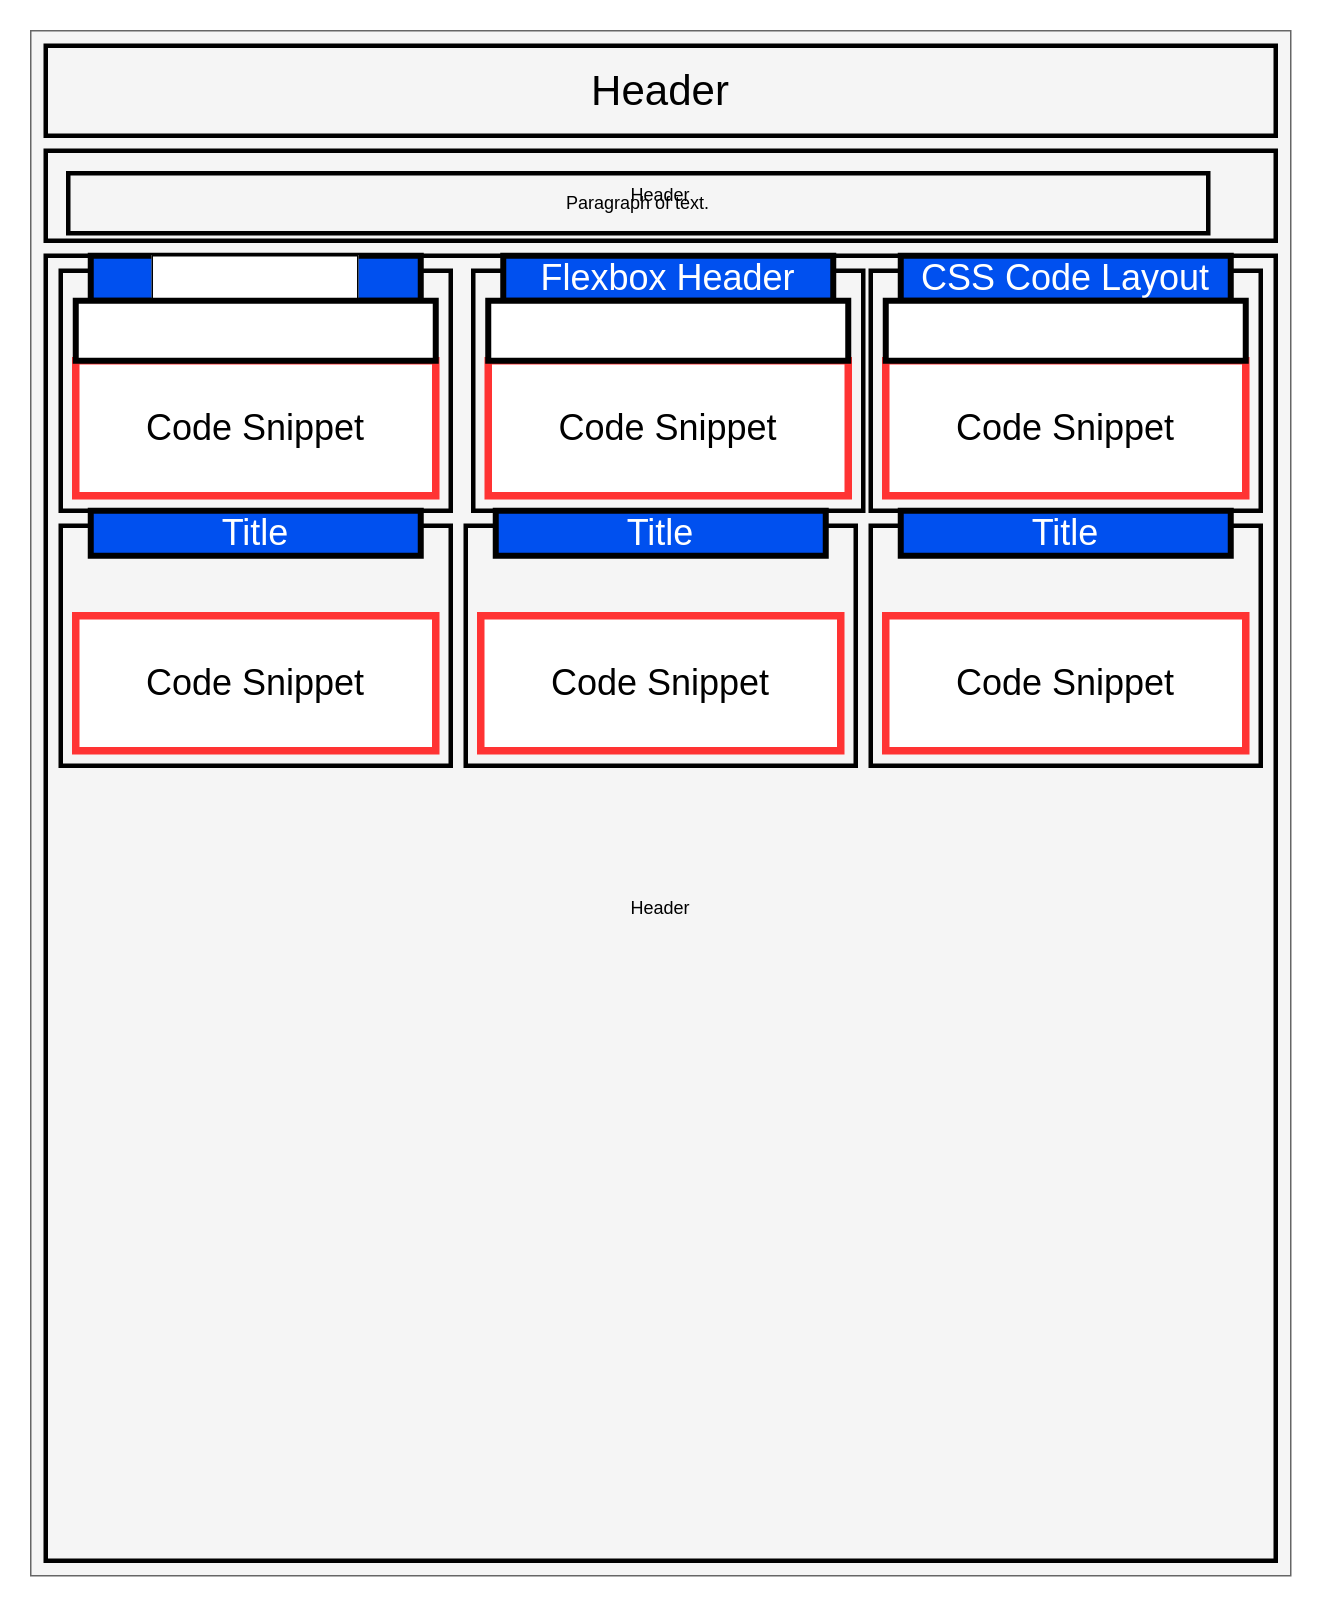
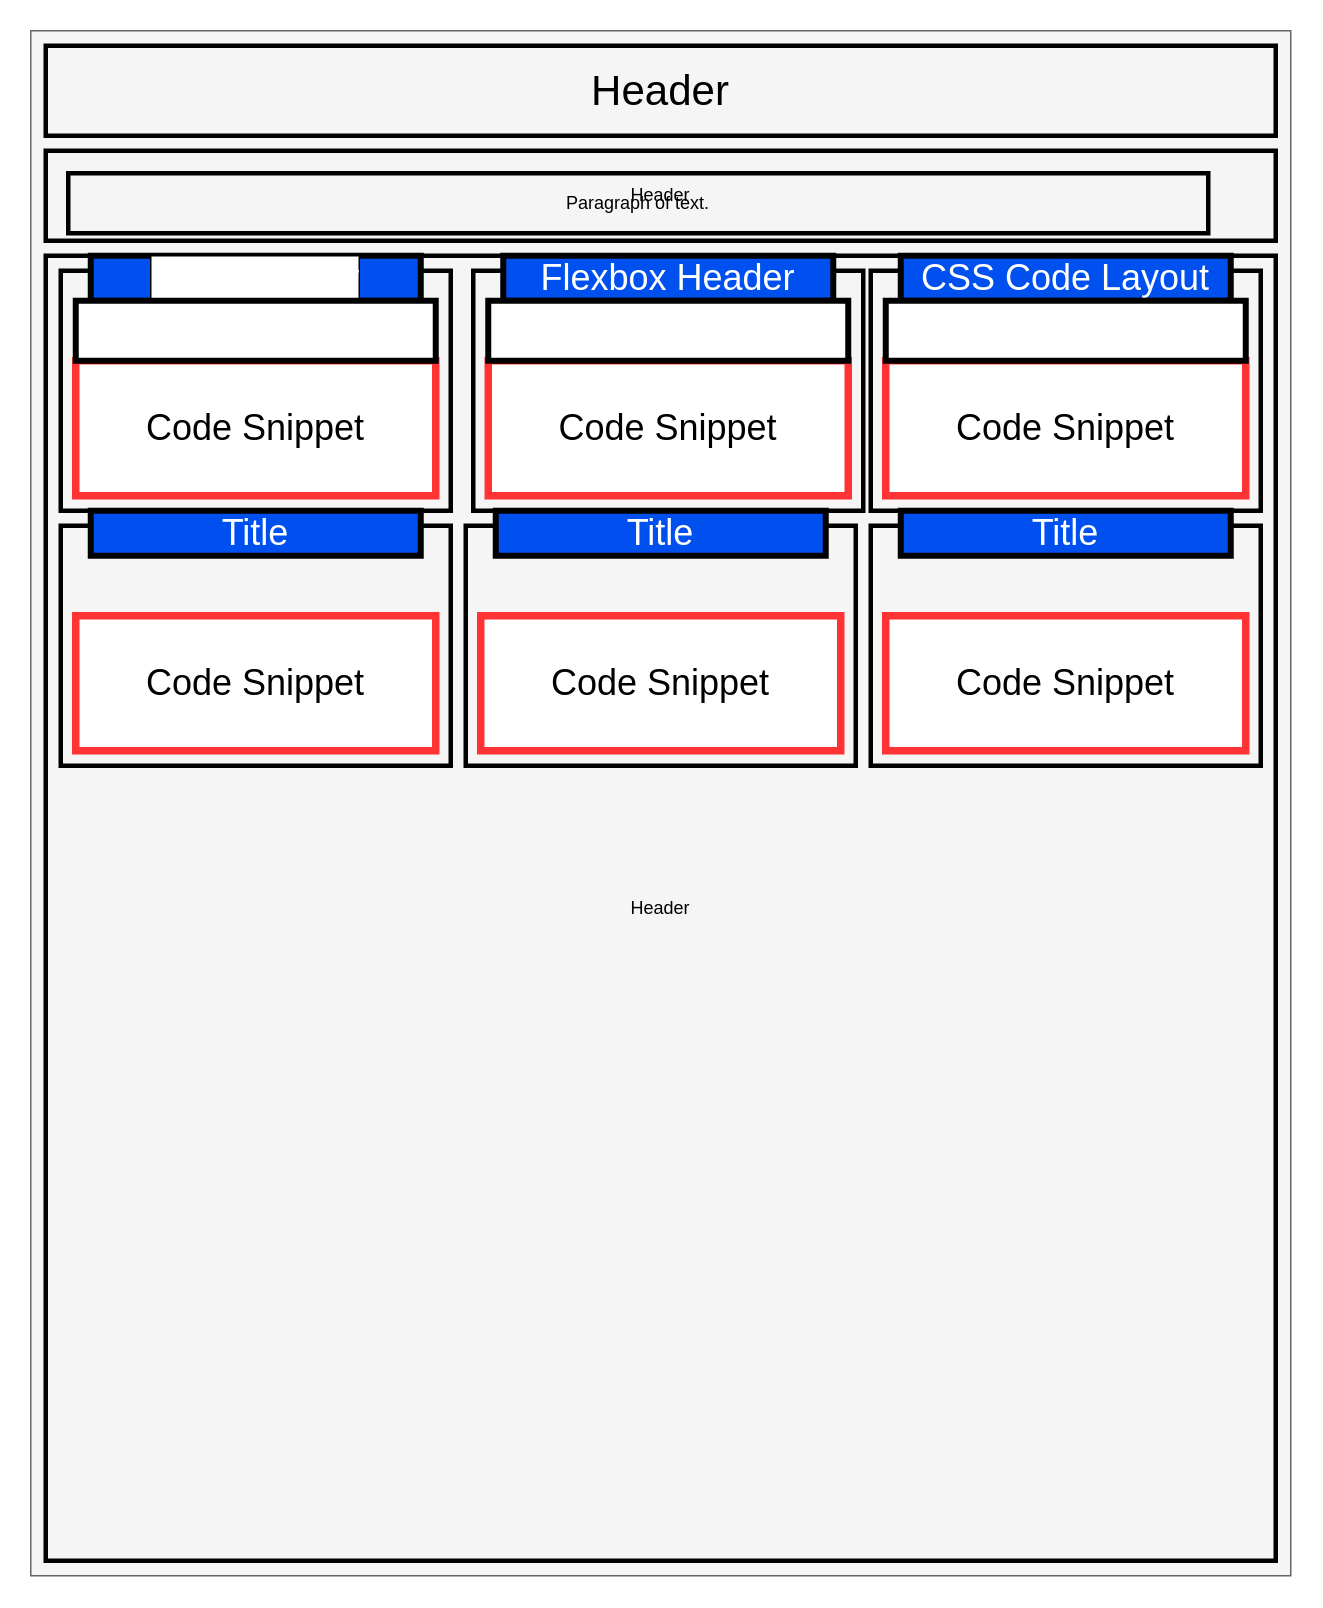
node "Snippet Row": label "Snippet Row" -> "Flexbox Row"
